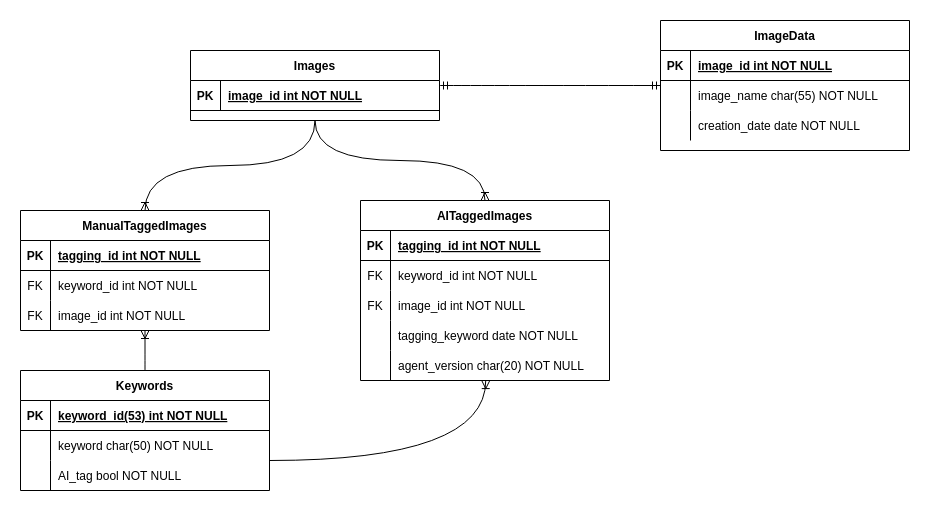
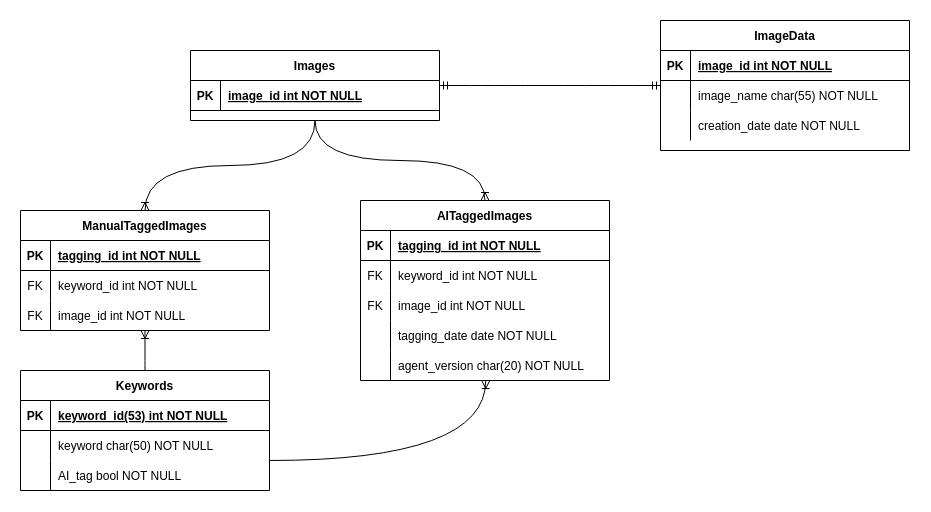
node "tagging_keyword date NOT NULL": label "tagging_keyword date NOT NULL" -> "tagging_date date NOT NULL"
